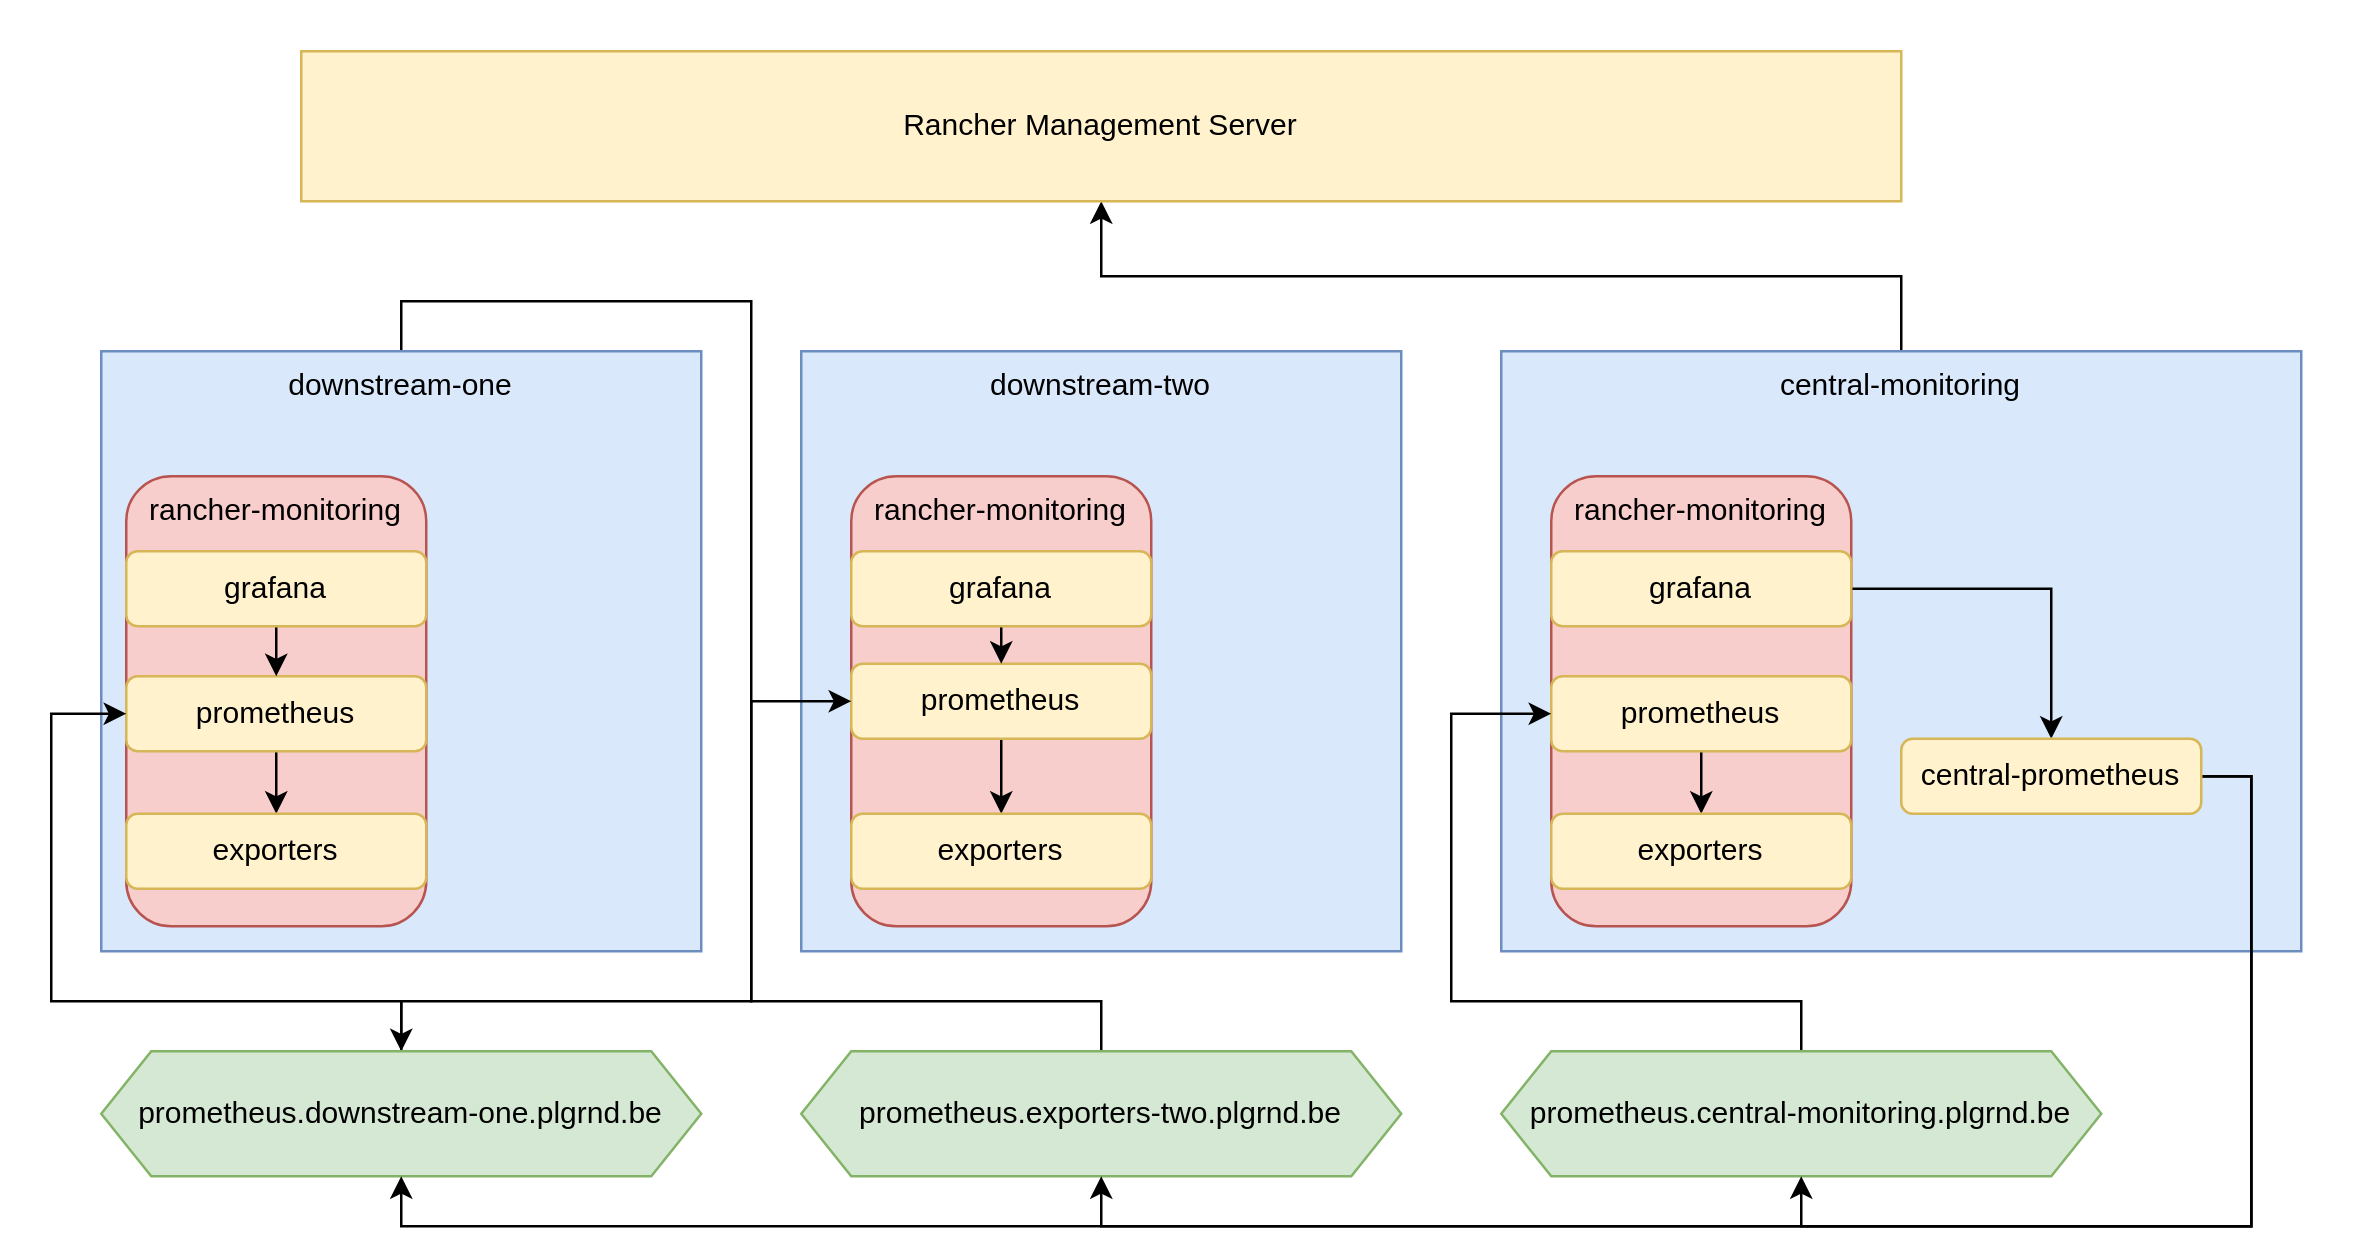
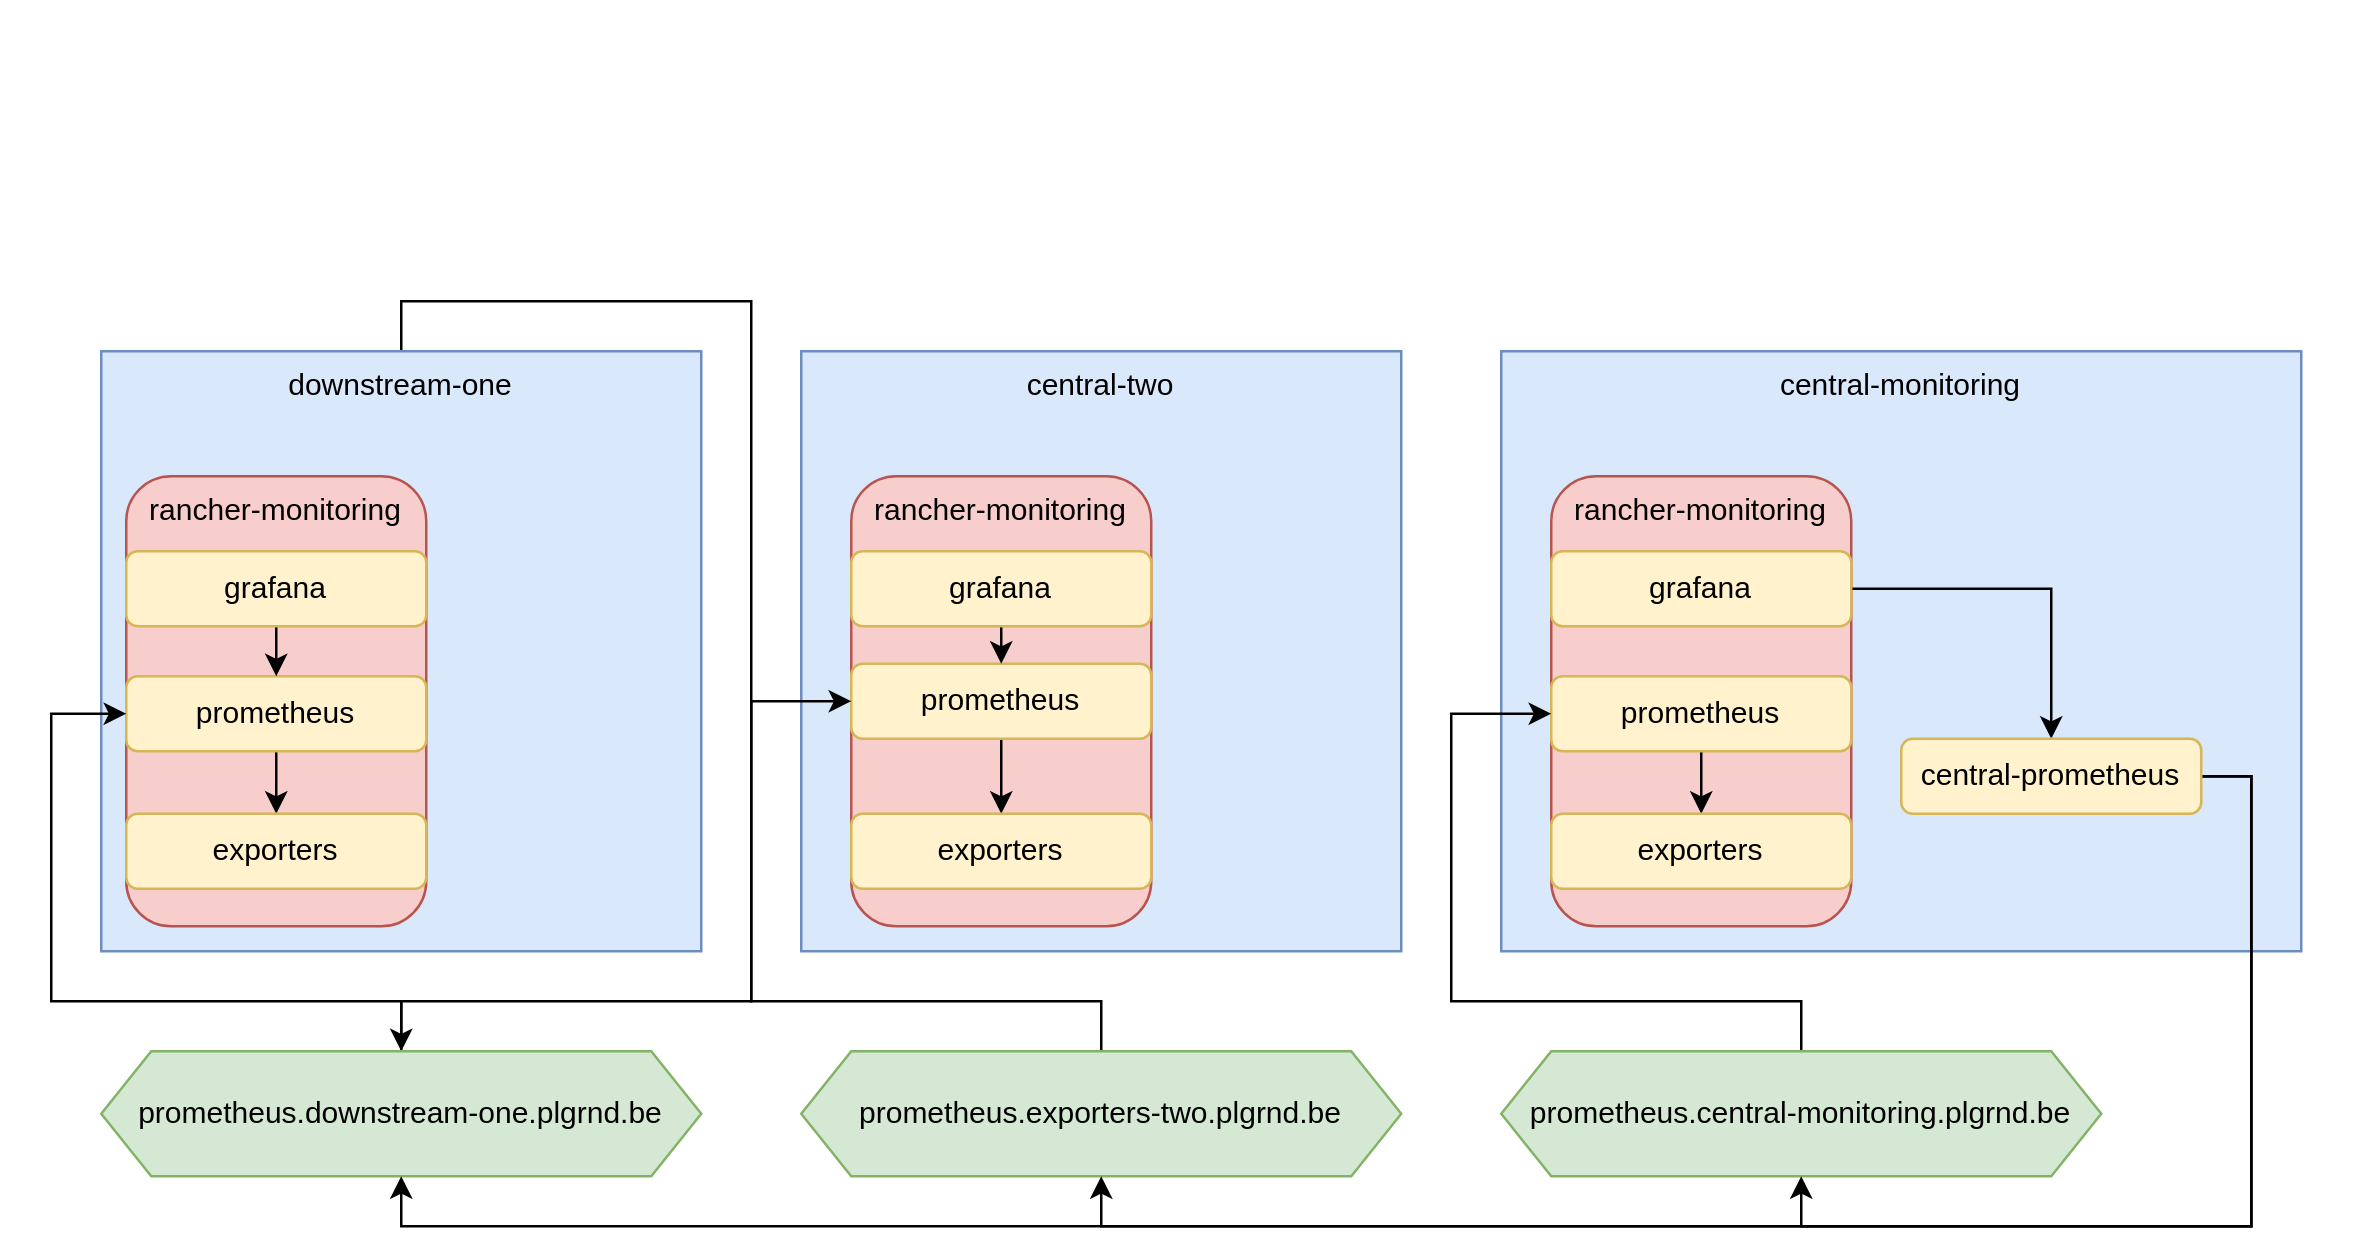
node "Rancher Management Server": removed
edge "central-monitoring" -> "Rancher Management Server": removed
node "downstream-two": label "downstream-two" -> "central-two"
